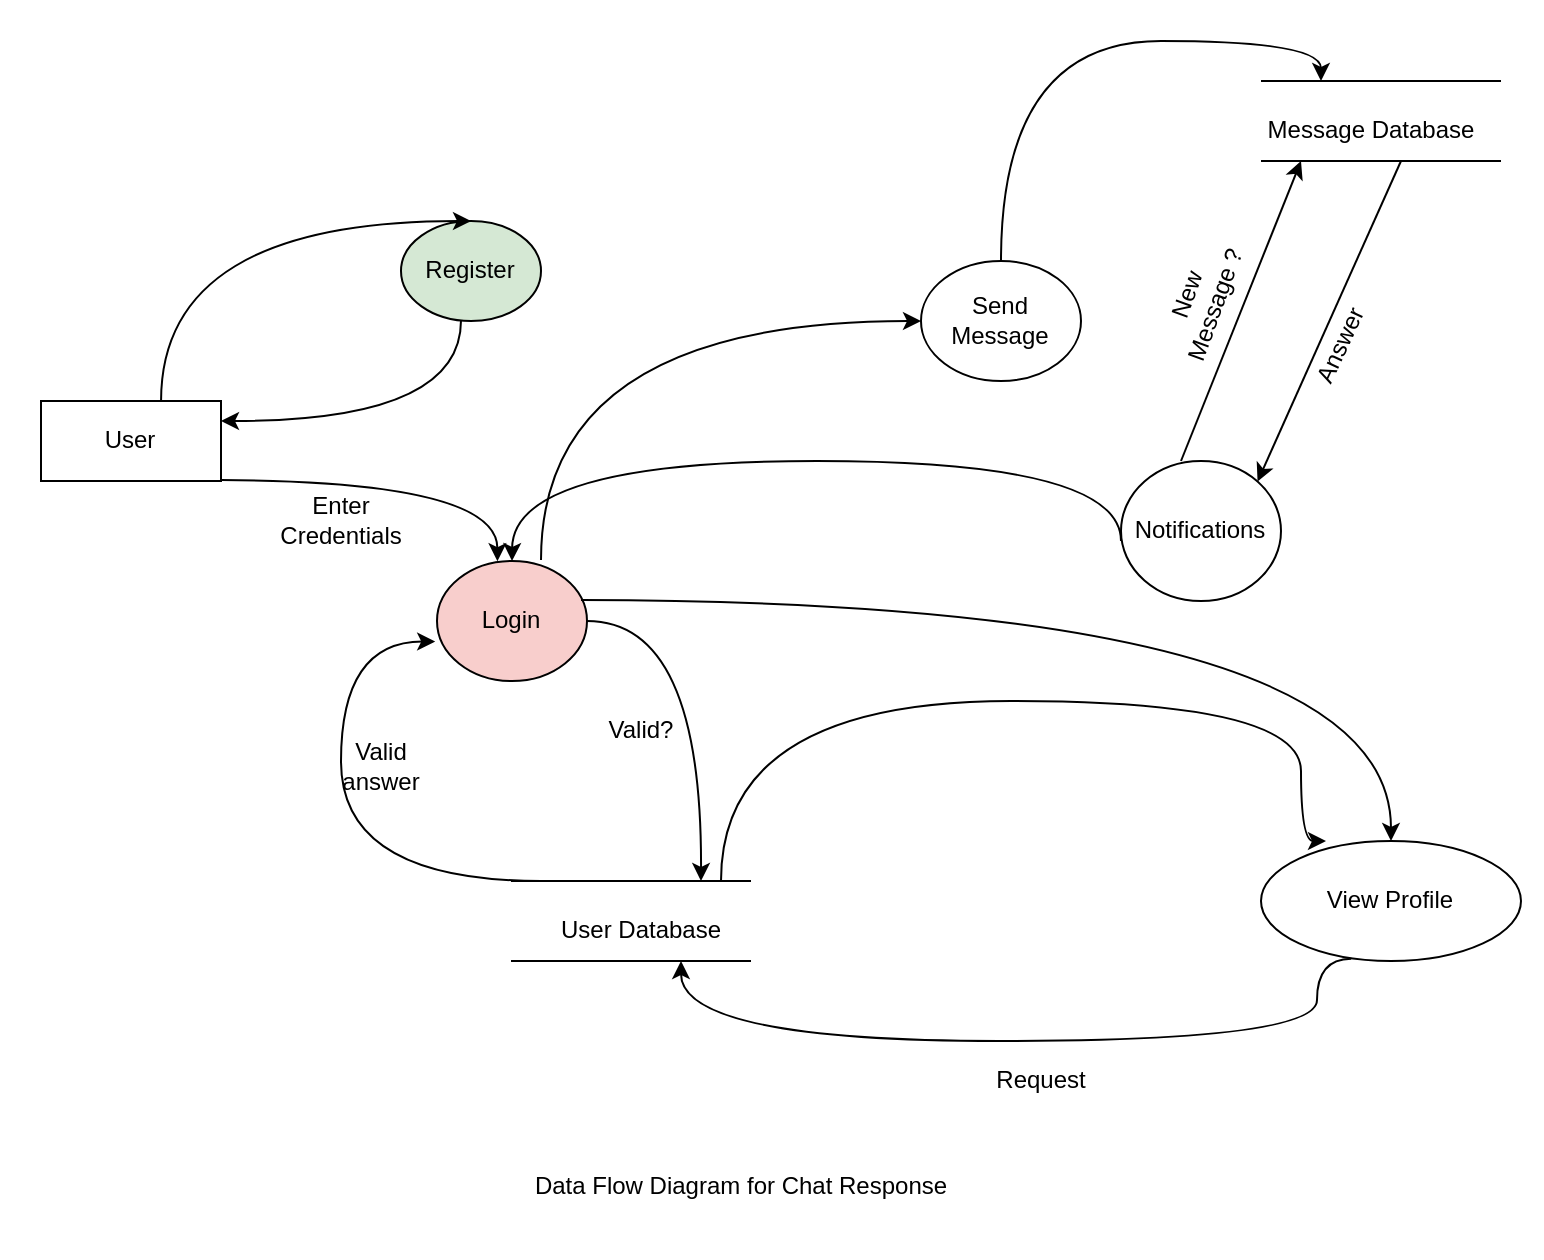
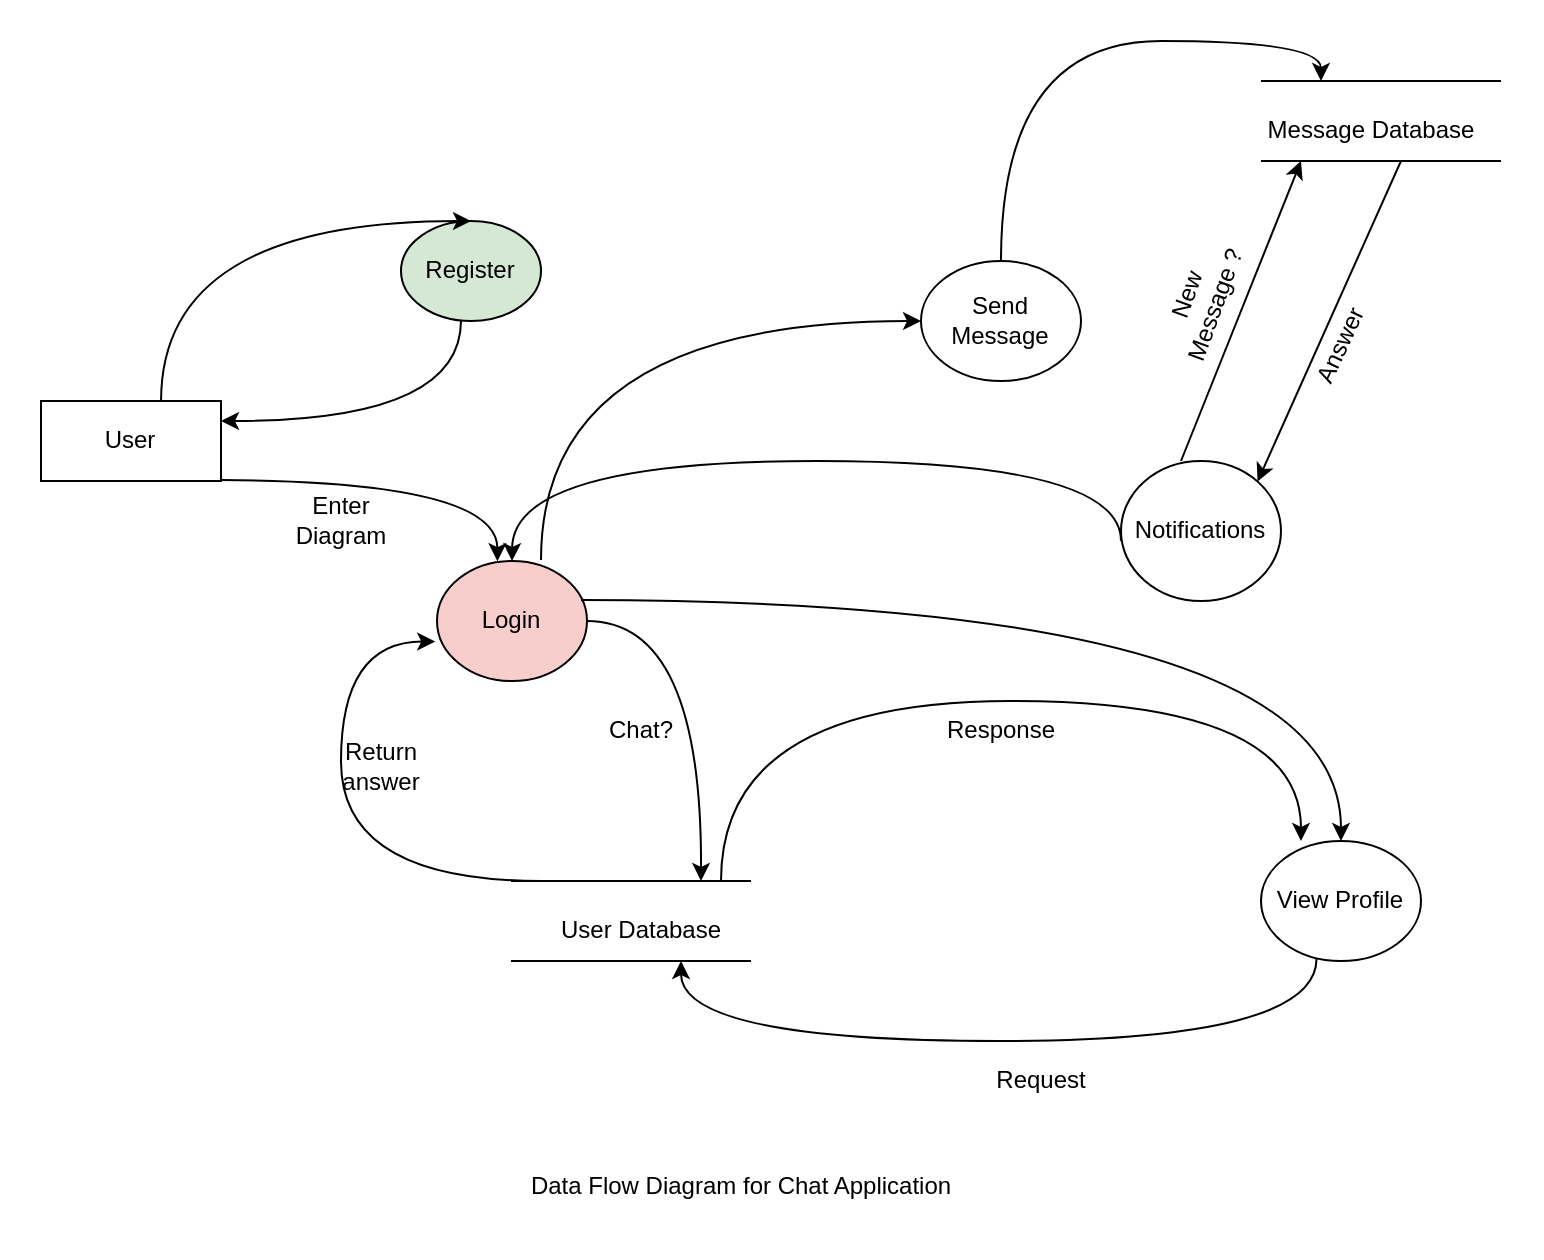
node "Enter Credentials": label "Enter Credentials" -> "Enter Diagram"
node "Valid?": label "Valid?" -> "Chat?"
node "Response": added
node "Valid answer": label "Valid answer" -> "Return answer"
node "View Profile": size 260x120 -> 160x120
node "Data Flow Diagram for Chat Response": label "Data Flow Diagram for Chat Response" -> "Data Flow Diagram for Chat Application"
